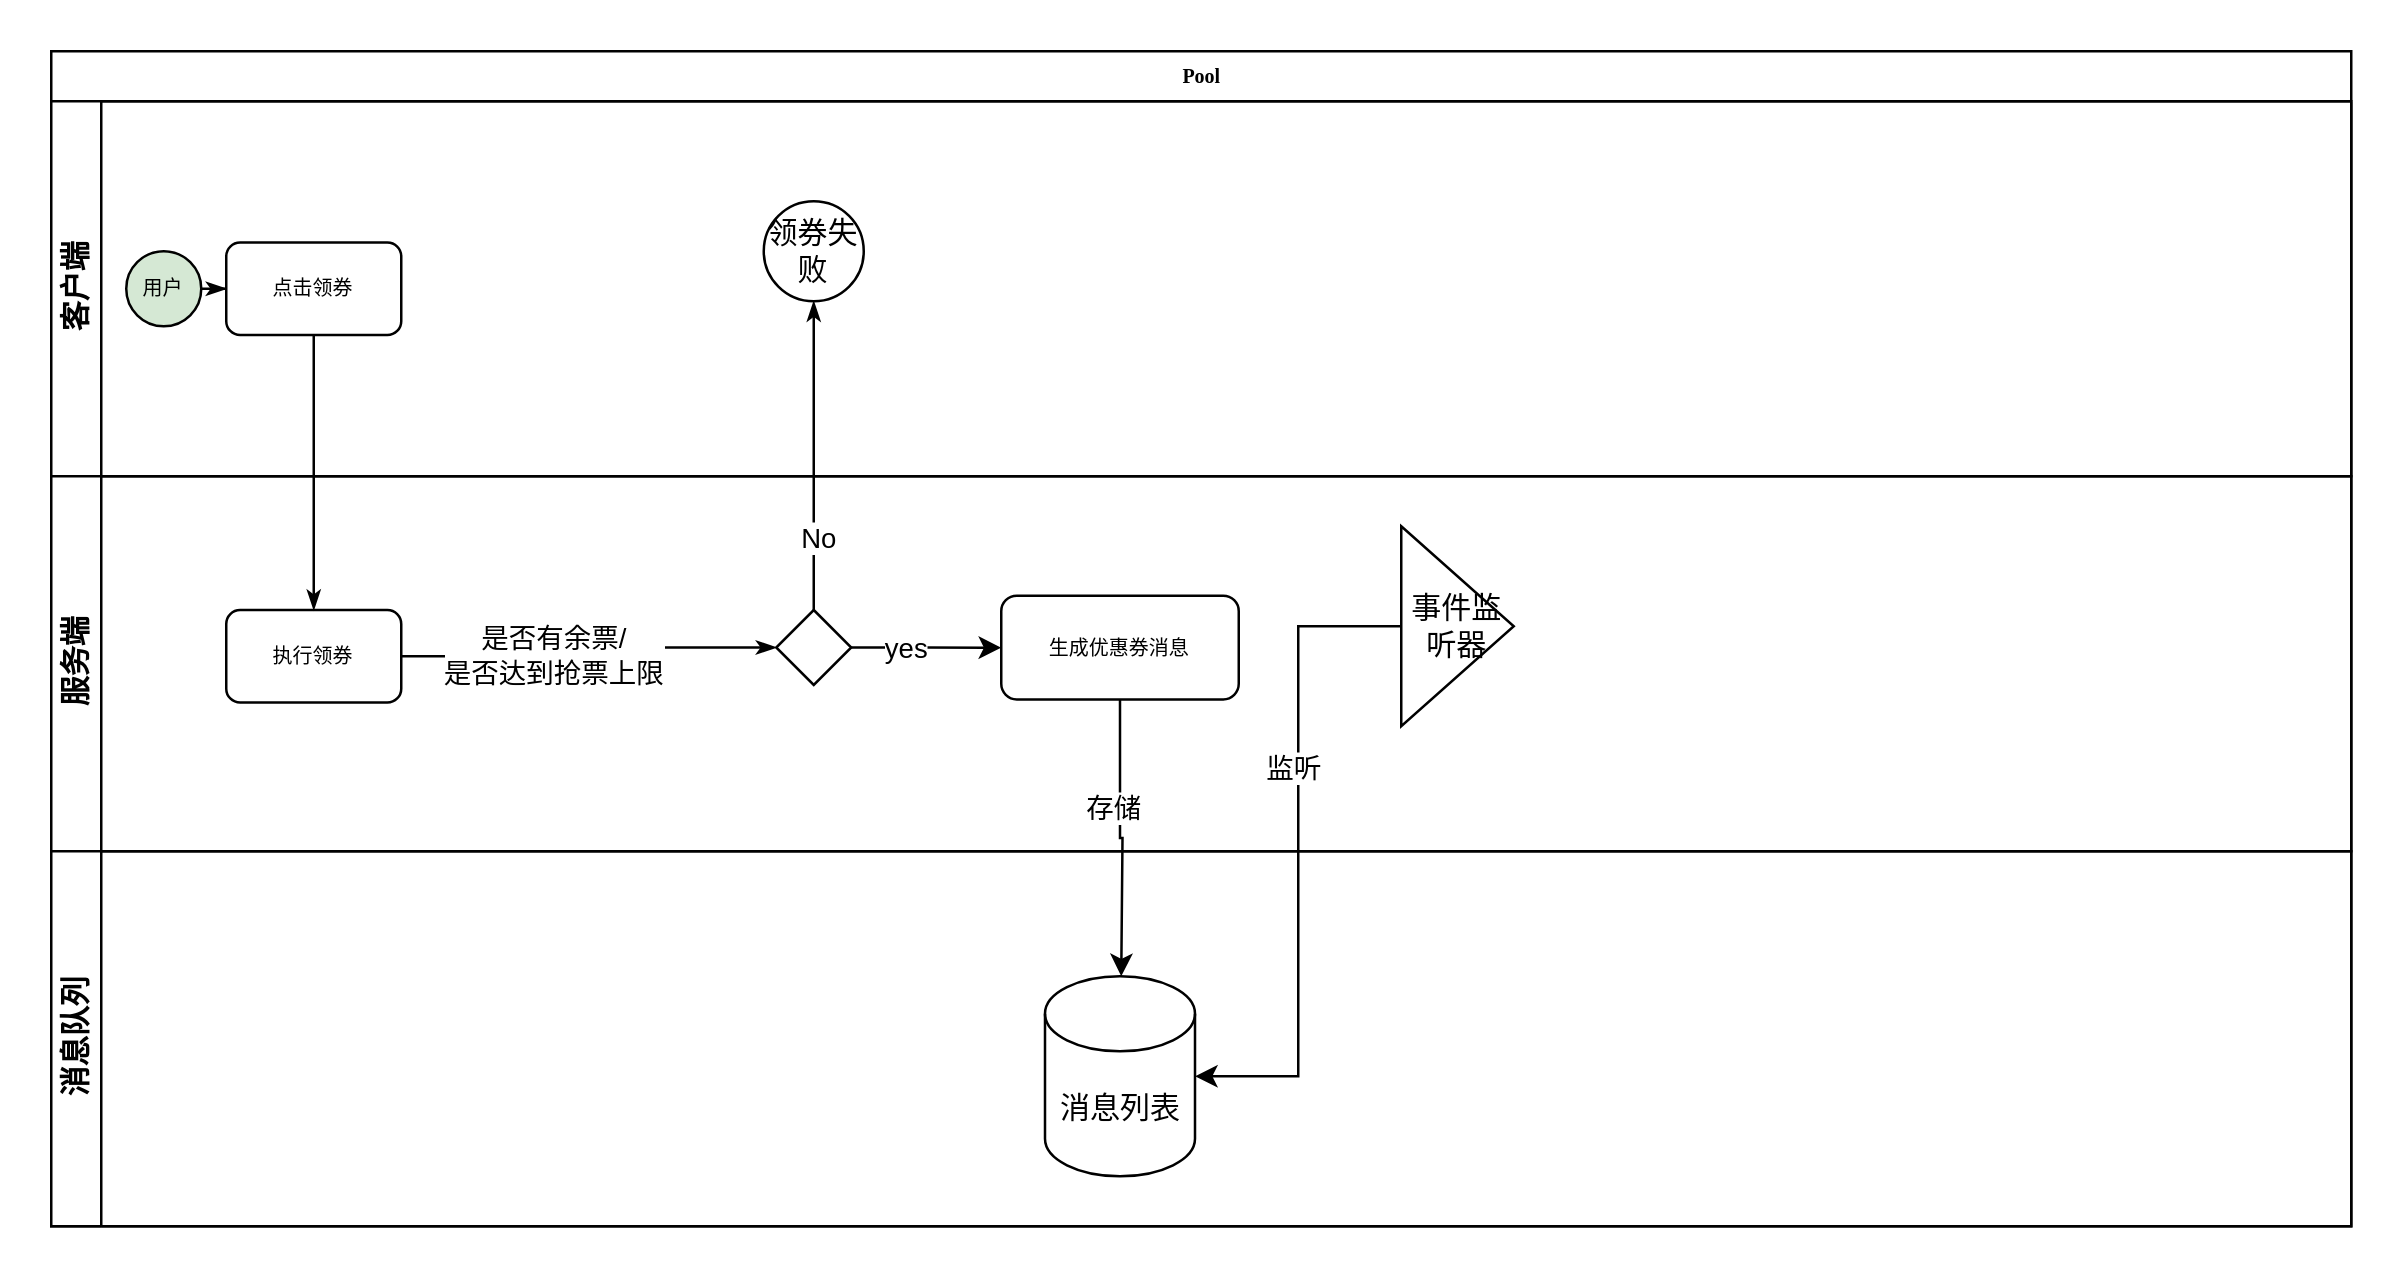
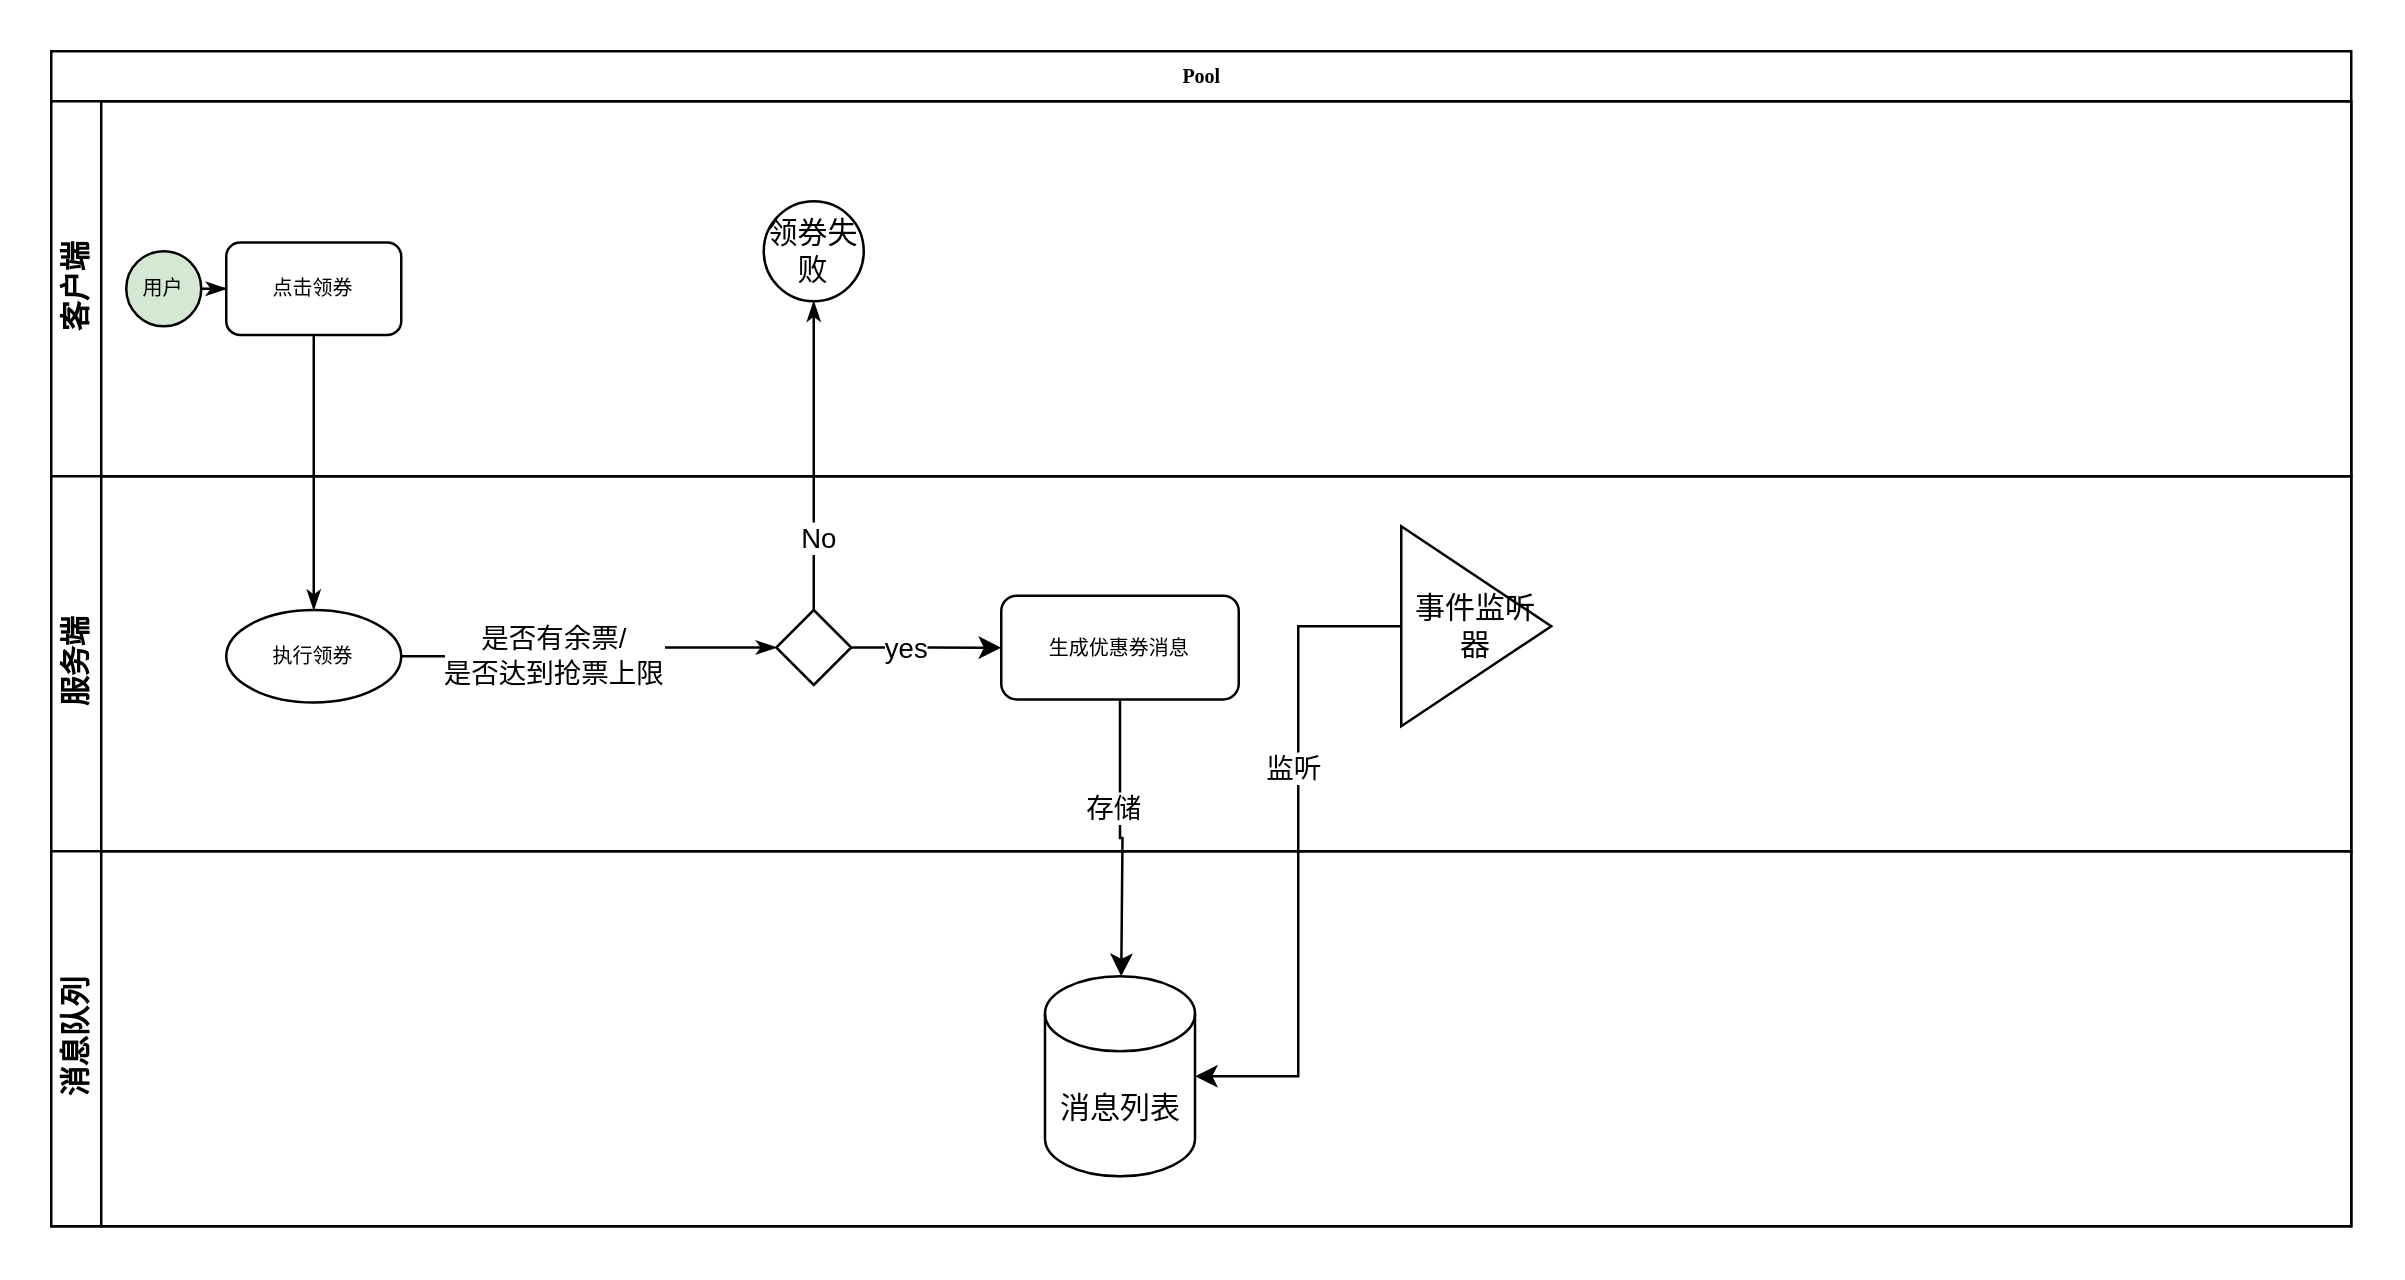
node "事件监听器": size 113x200 -> 150x200
node "执行领券": shape rounded rectangle -> ellipse
